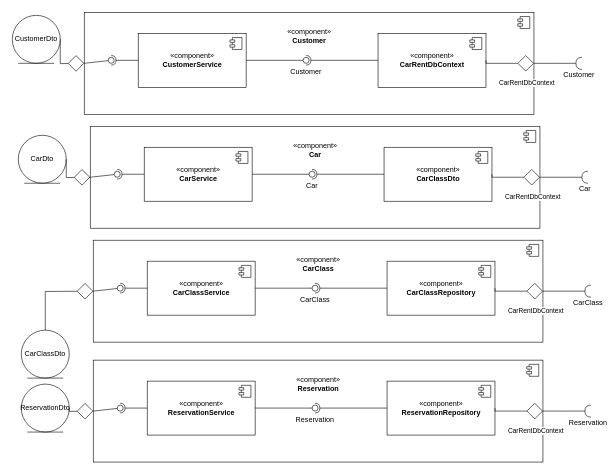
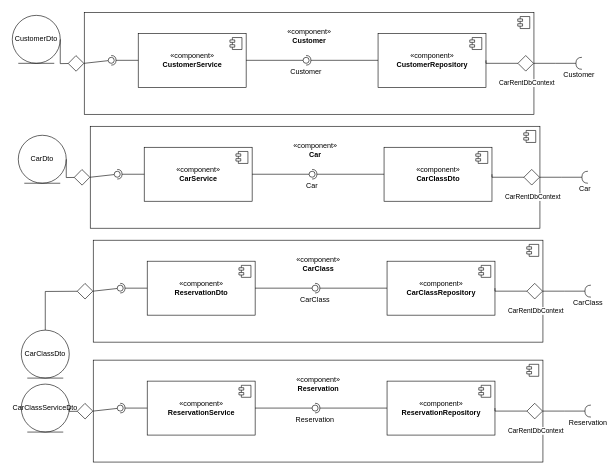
node "«component» CarRentDbContext": label "«component» CarRentDbContext" -> "«component» CustomerRepository"
node "«component» CarClassService": label "«component» CarClassService" -> "«component» ReservationDto"
node "ReservationDto": label "ReservationDto" -> "CarClassServiceDto"
